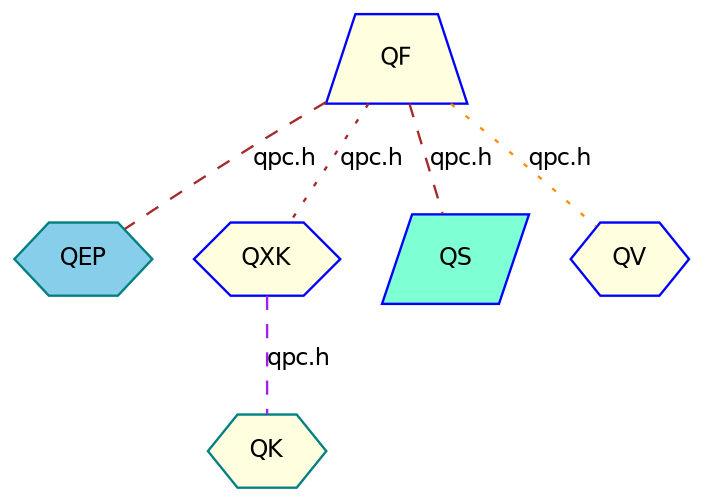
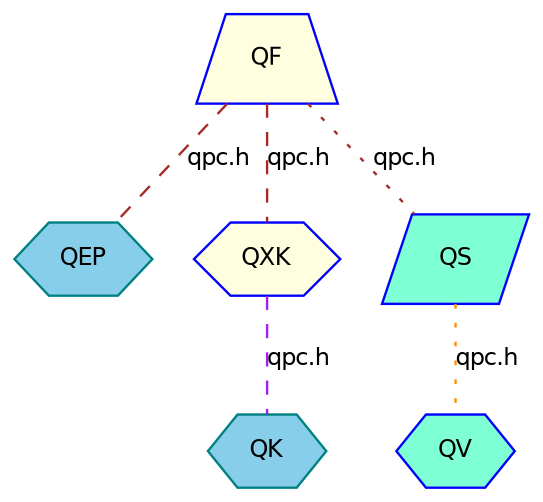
edge "QF" -- "QS": style dashed -> dotted
edge "QF" -- "QXK": style dotted -> dashed
edge "QF" -- "QV": now "QS" -- "QV"
node "QV": fillcolor lightyellow -> aquamarine
node "QK": fillcolor lightyellow -> skyblue
